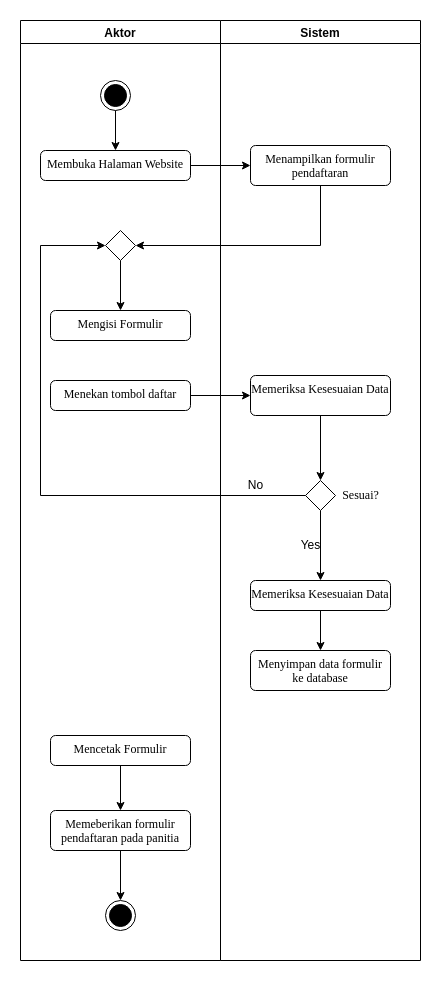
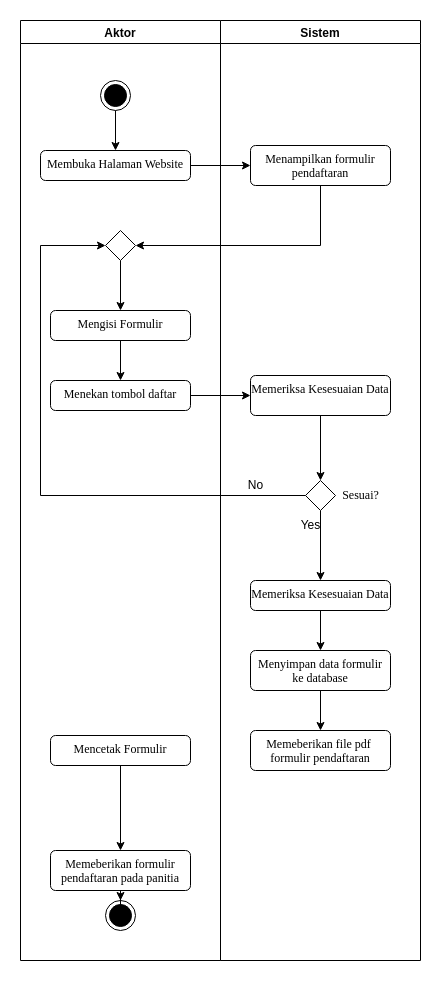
edge "Mengisi Formulir" -> "Menekan tombol daftar": added
node "Yes": moved (311, 546) -> (311, 526)
edge "Menyimpan data formulir ke database" -> "Memeberikan file pdf formulir pendaftaran": added
node "Memeberikan file pdf formulir pendaftaran": added
node "Memeberikan formulir pendaftaran pada panitia": moved (121, 831) -> (121, 871)
